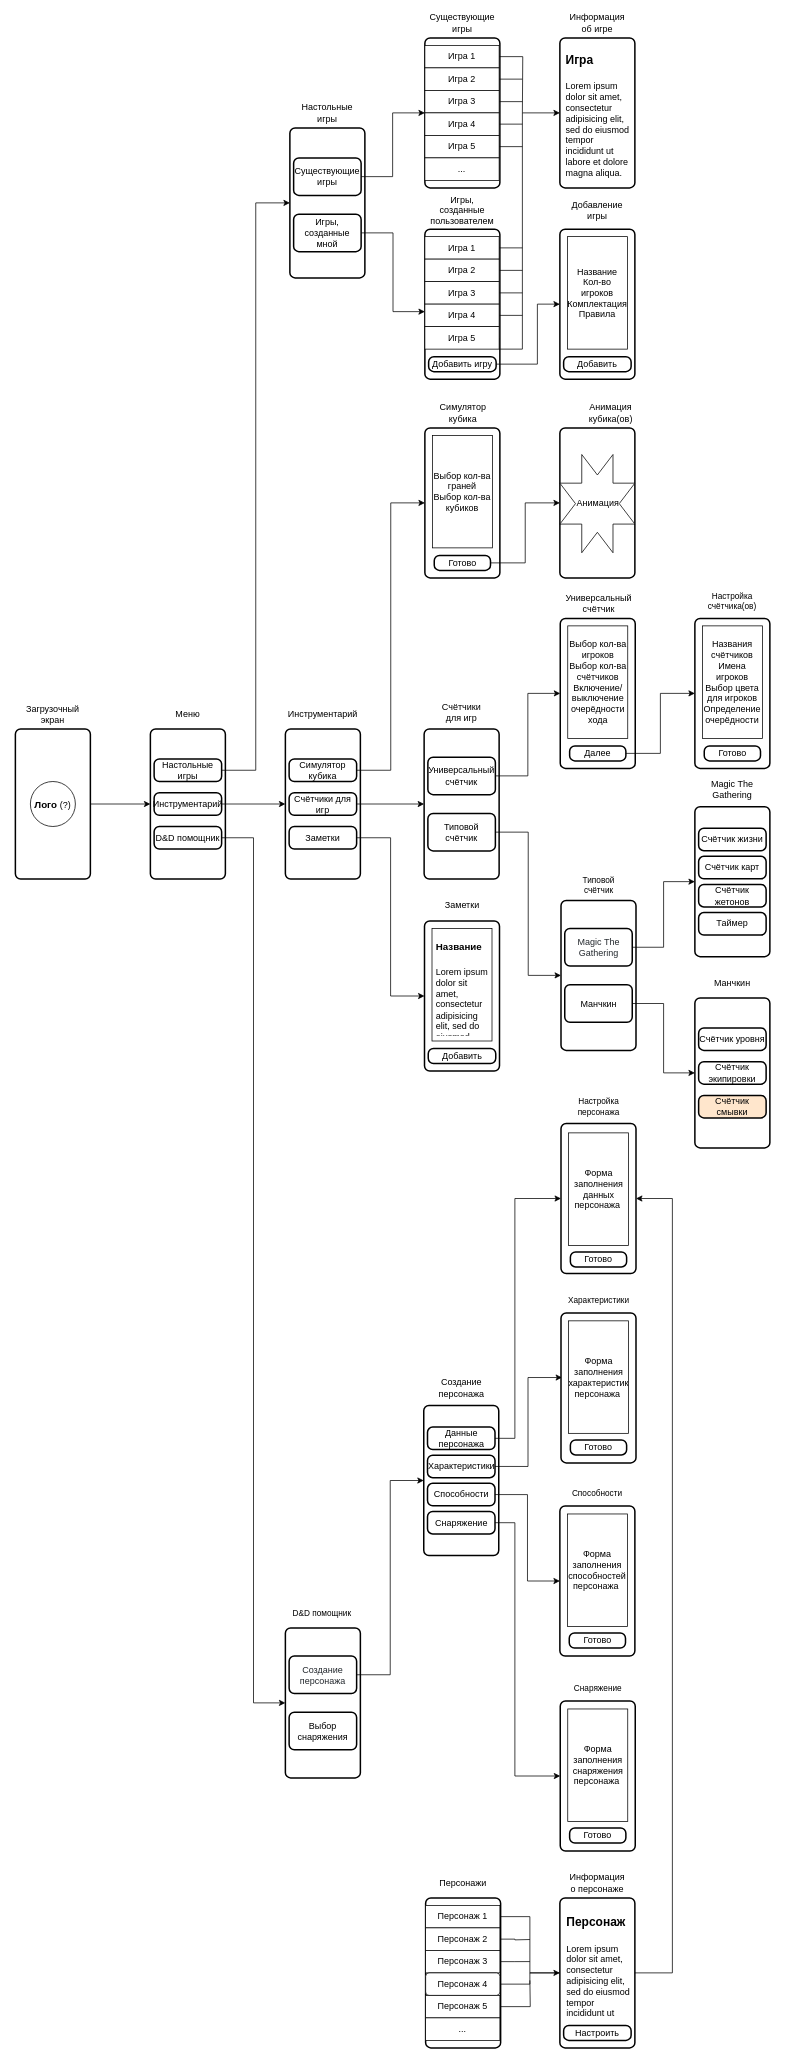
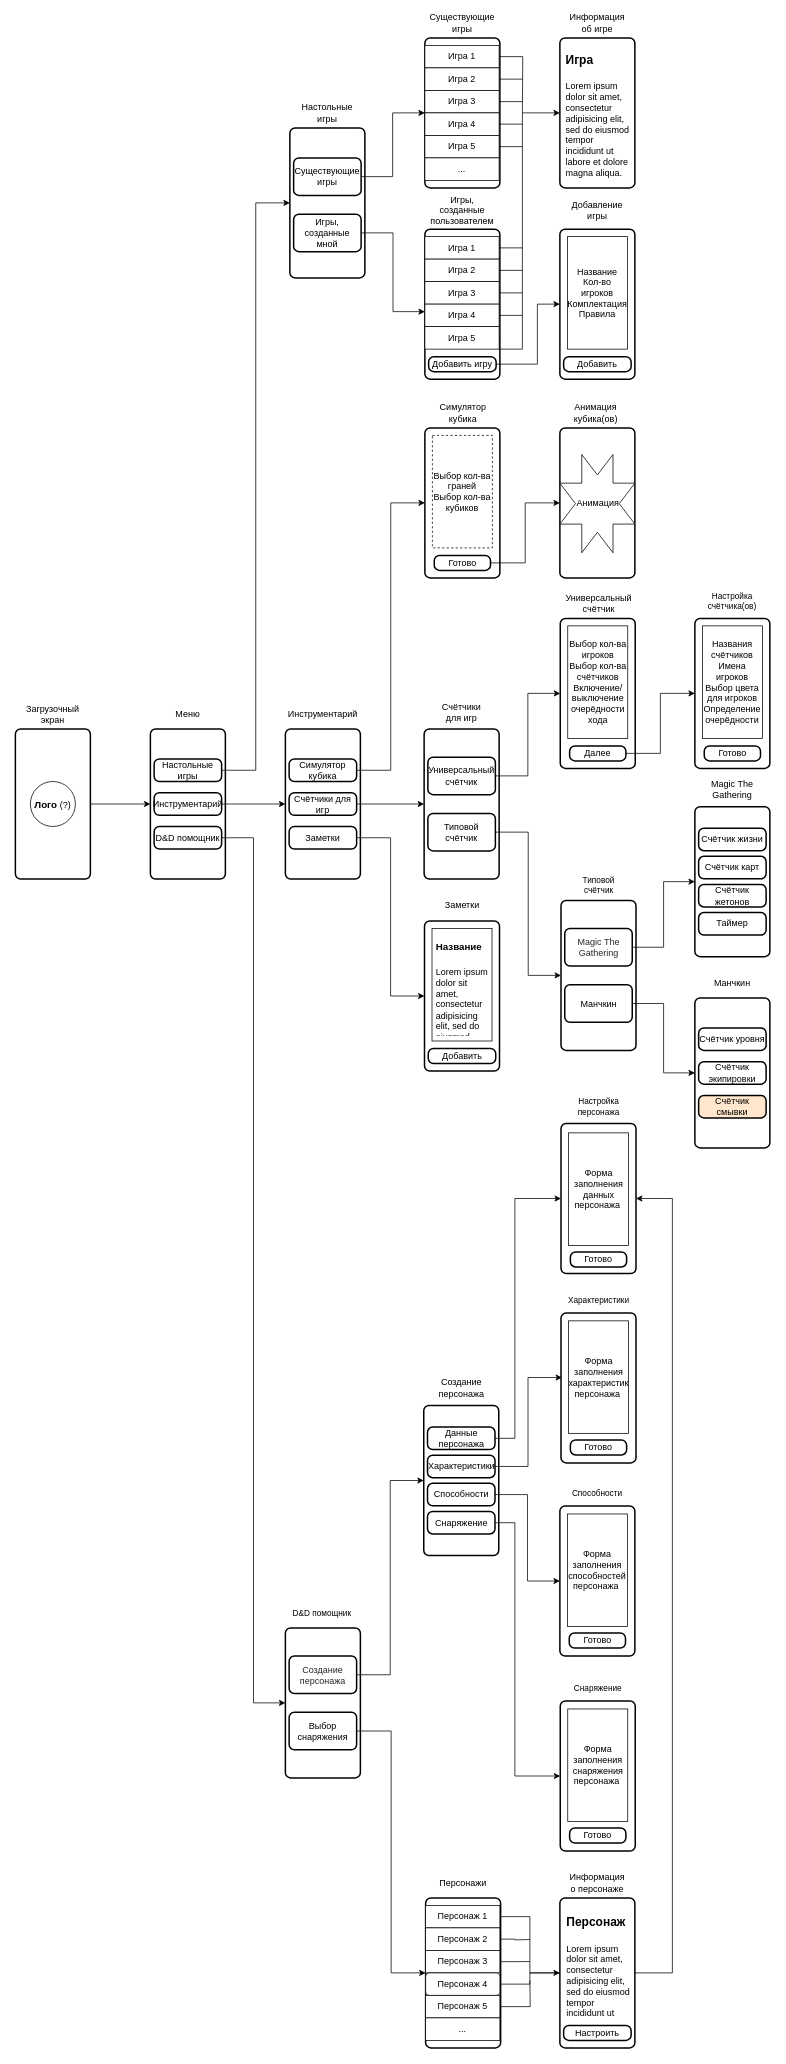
node "Анимация кубика(ов)": moved (611, 413) -> (596, 413)
node "Выбор кол-ва граней Выбор кол-ва кубиков": style solid -> dashed
edge "Выбор снаряжения" -> "Персонаж 3": added
